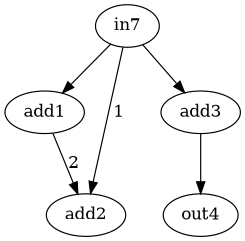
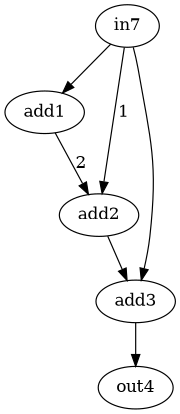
edge "add2" -> "add3": added
